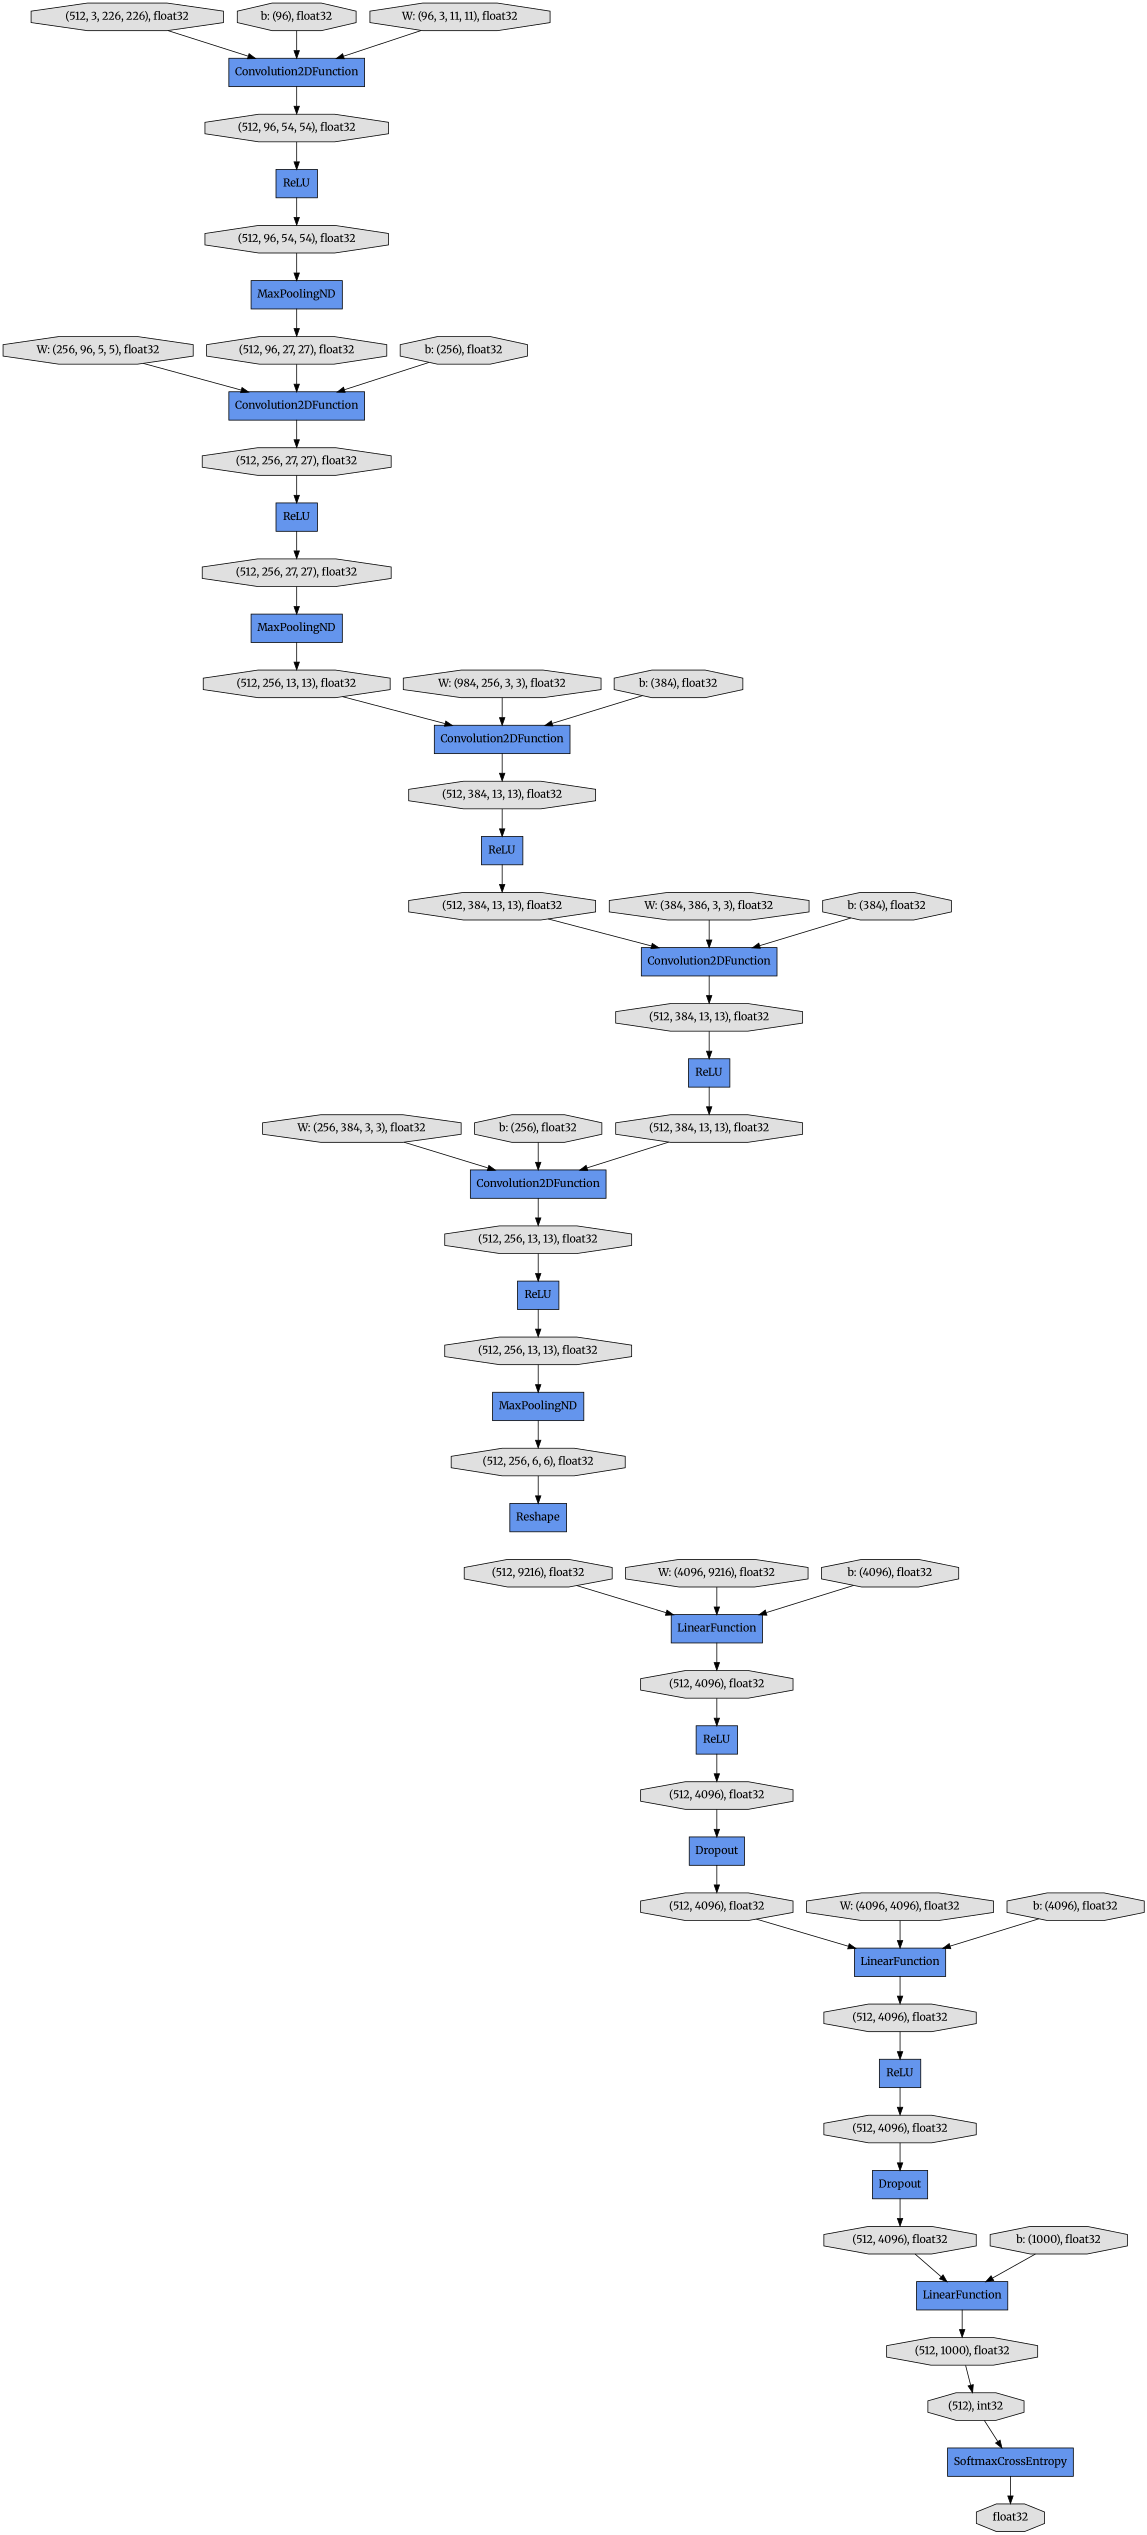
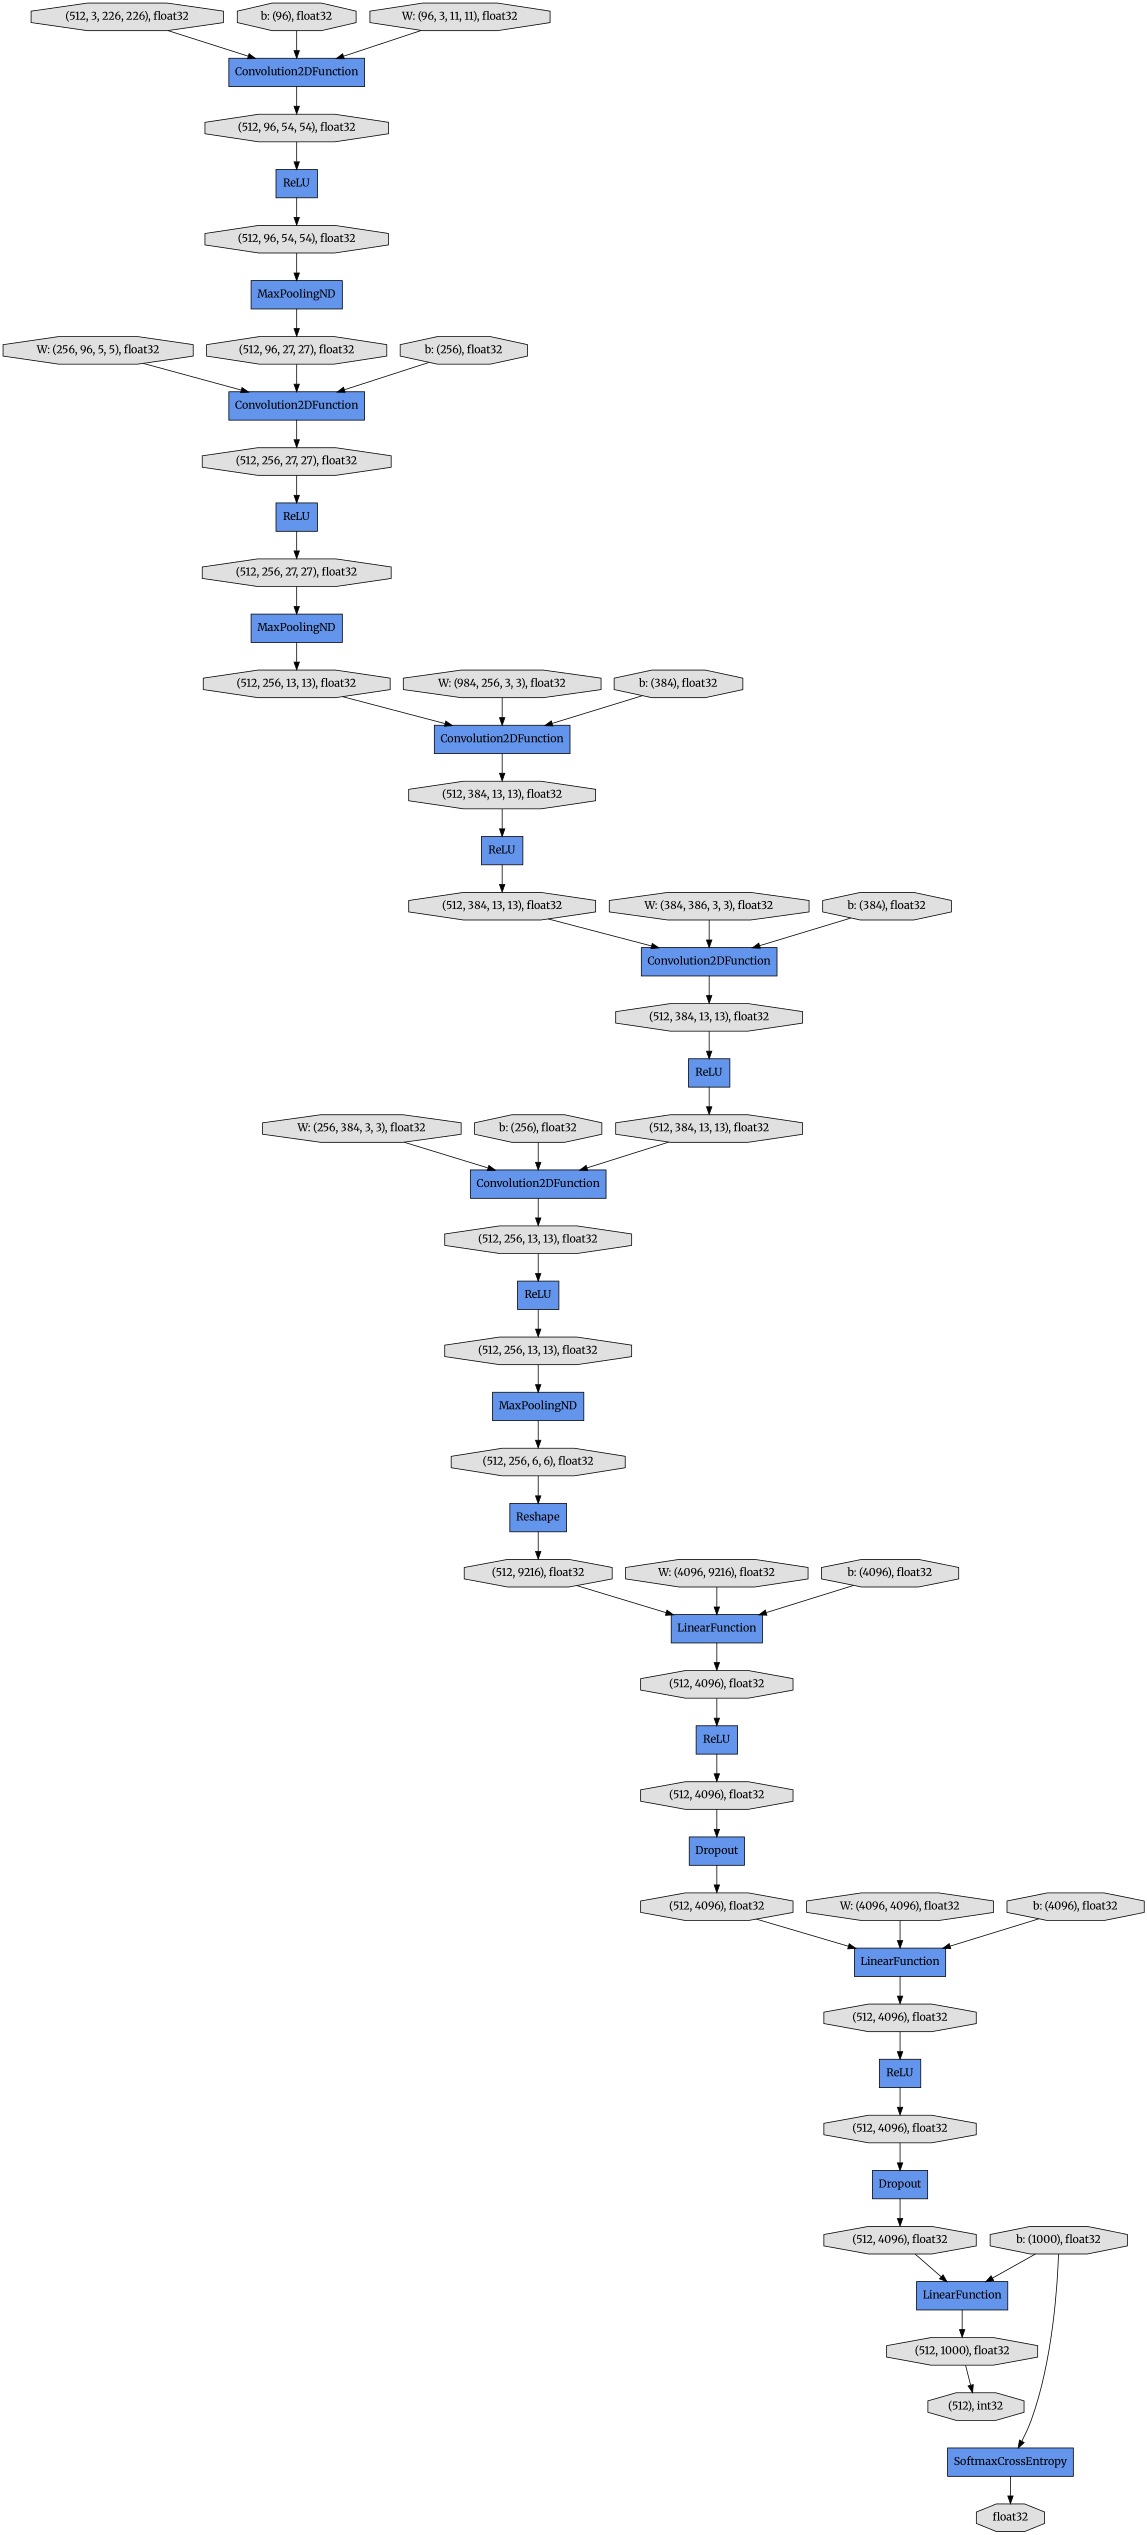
edge "Reshape" -> "(512, 9216), float32": added
edge "(512), int32" -> "SoftmaxCrossEntropy": now "b: (1000), float32" -> "SoftmaxCrossEntropy"
